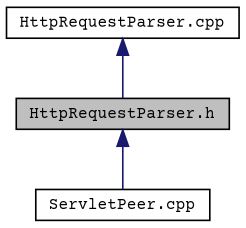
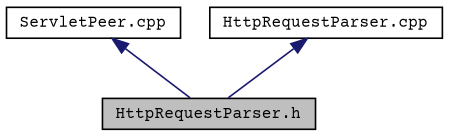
edge "ServletPeer.cpp" -> "HttpRequestParser.h": reversed
